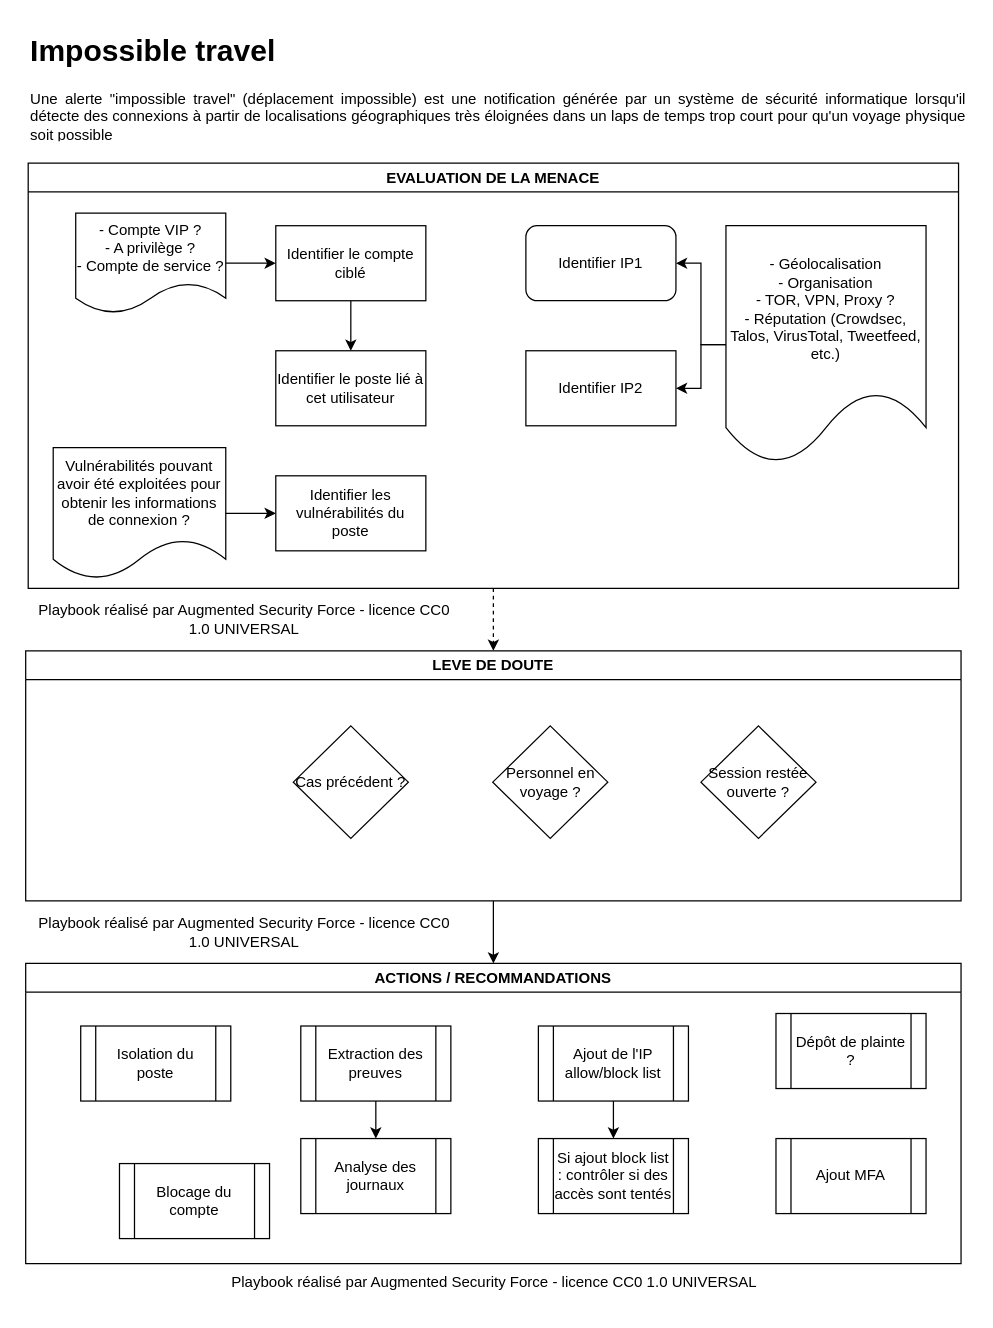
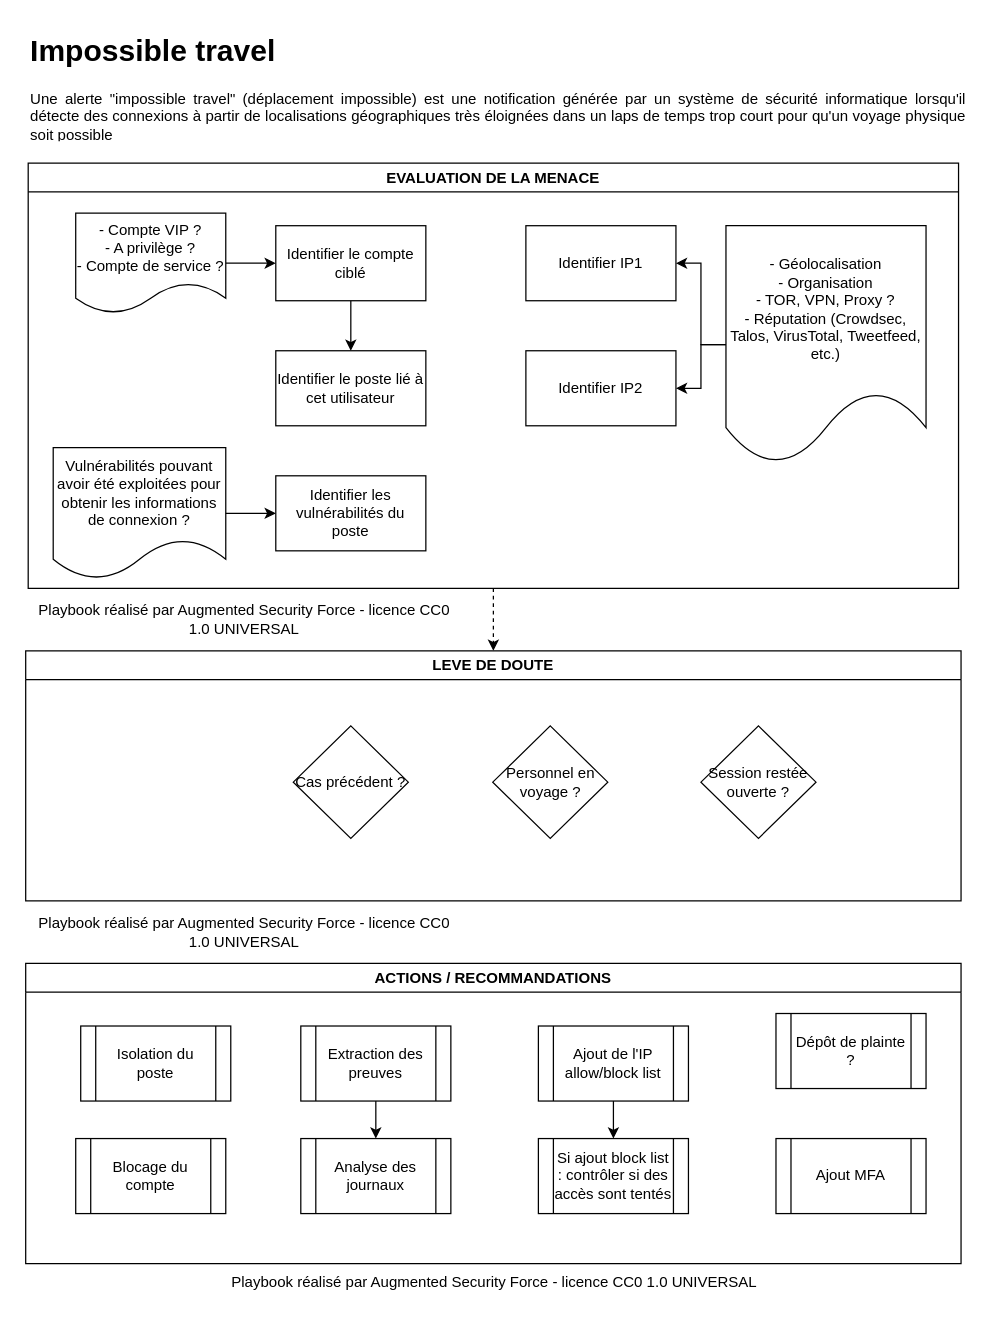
node "Identifier IP1": shape rounded rectangle -> rectangle
edge "LEVE DE DOUTE" -> "ACTIONS / RECOMMANDATIONS": removed
node "Blocage du compte": moved (194, 1201) -> (151, 1176)
